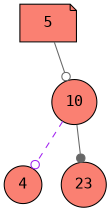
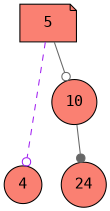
edge "10" -> "4": now "5" -> "4"
node "23": label "23" -> "24"
